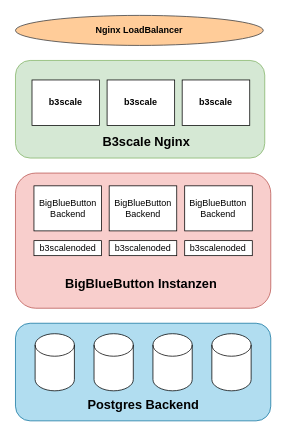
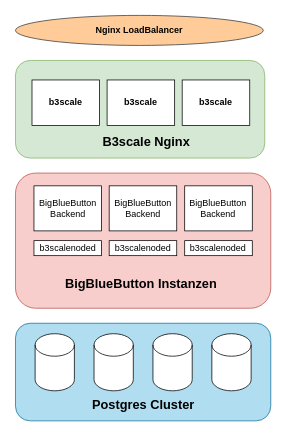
node "Postgres Backend": label "Postgres Backend" -> "Postgres Cluster"
